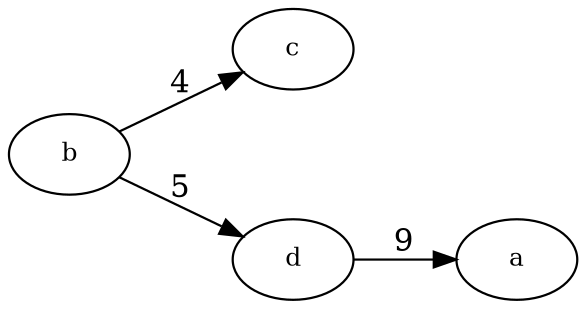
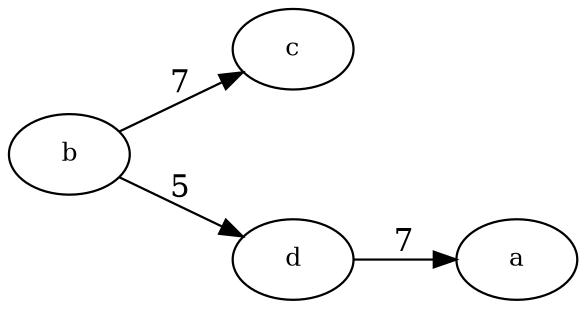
edge "b" -> "c": label "4" -> "7"
edge "d" -> "a": label "9" -> "7"
